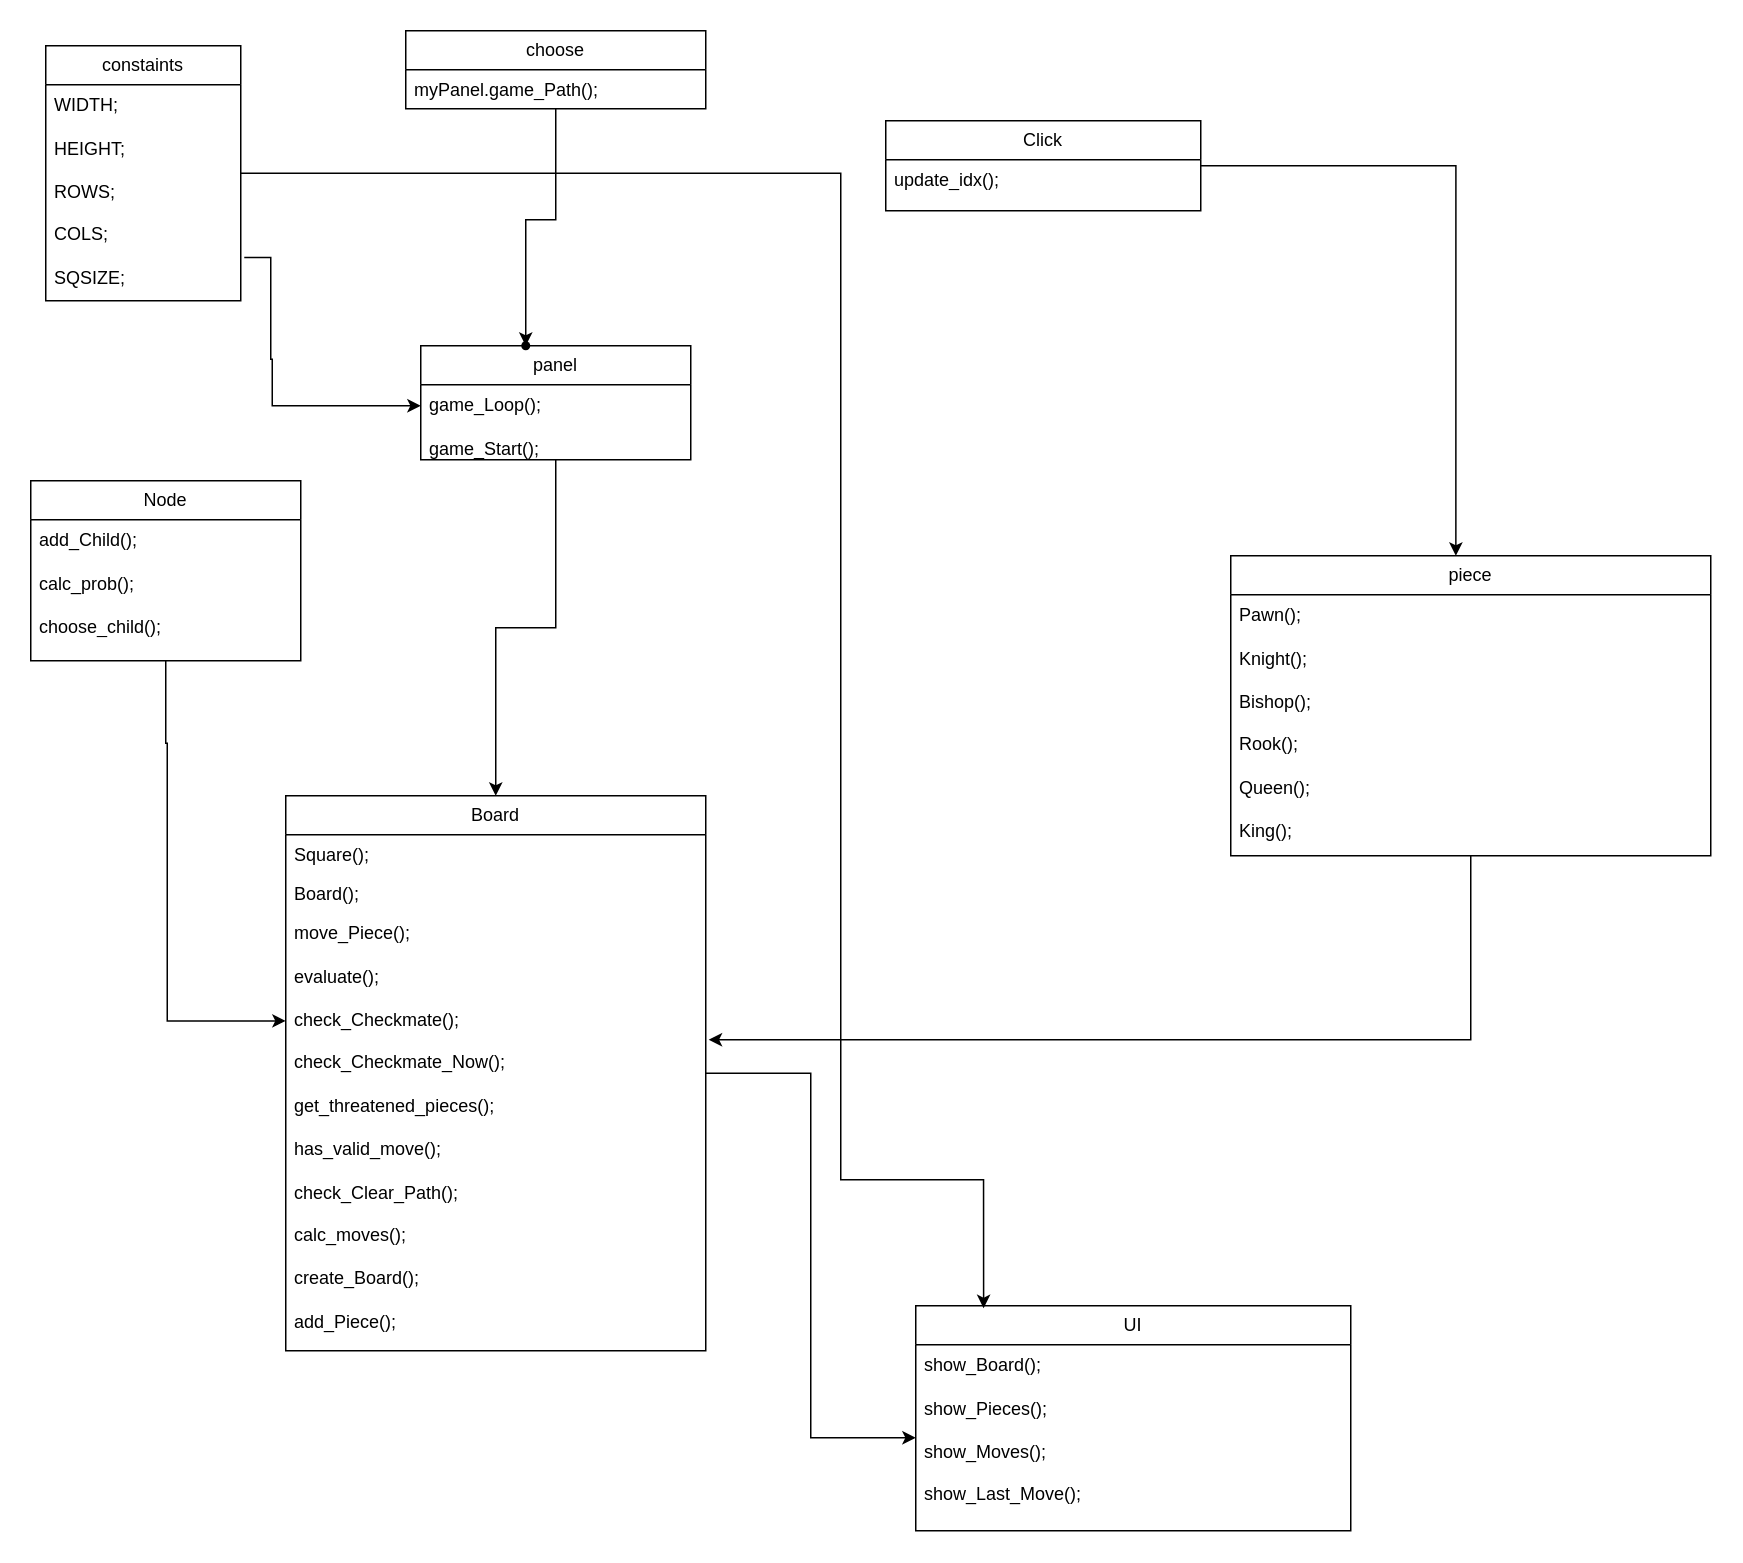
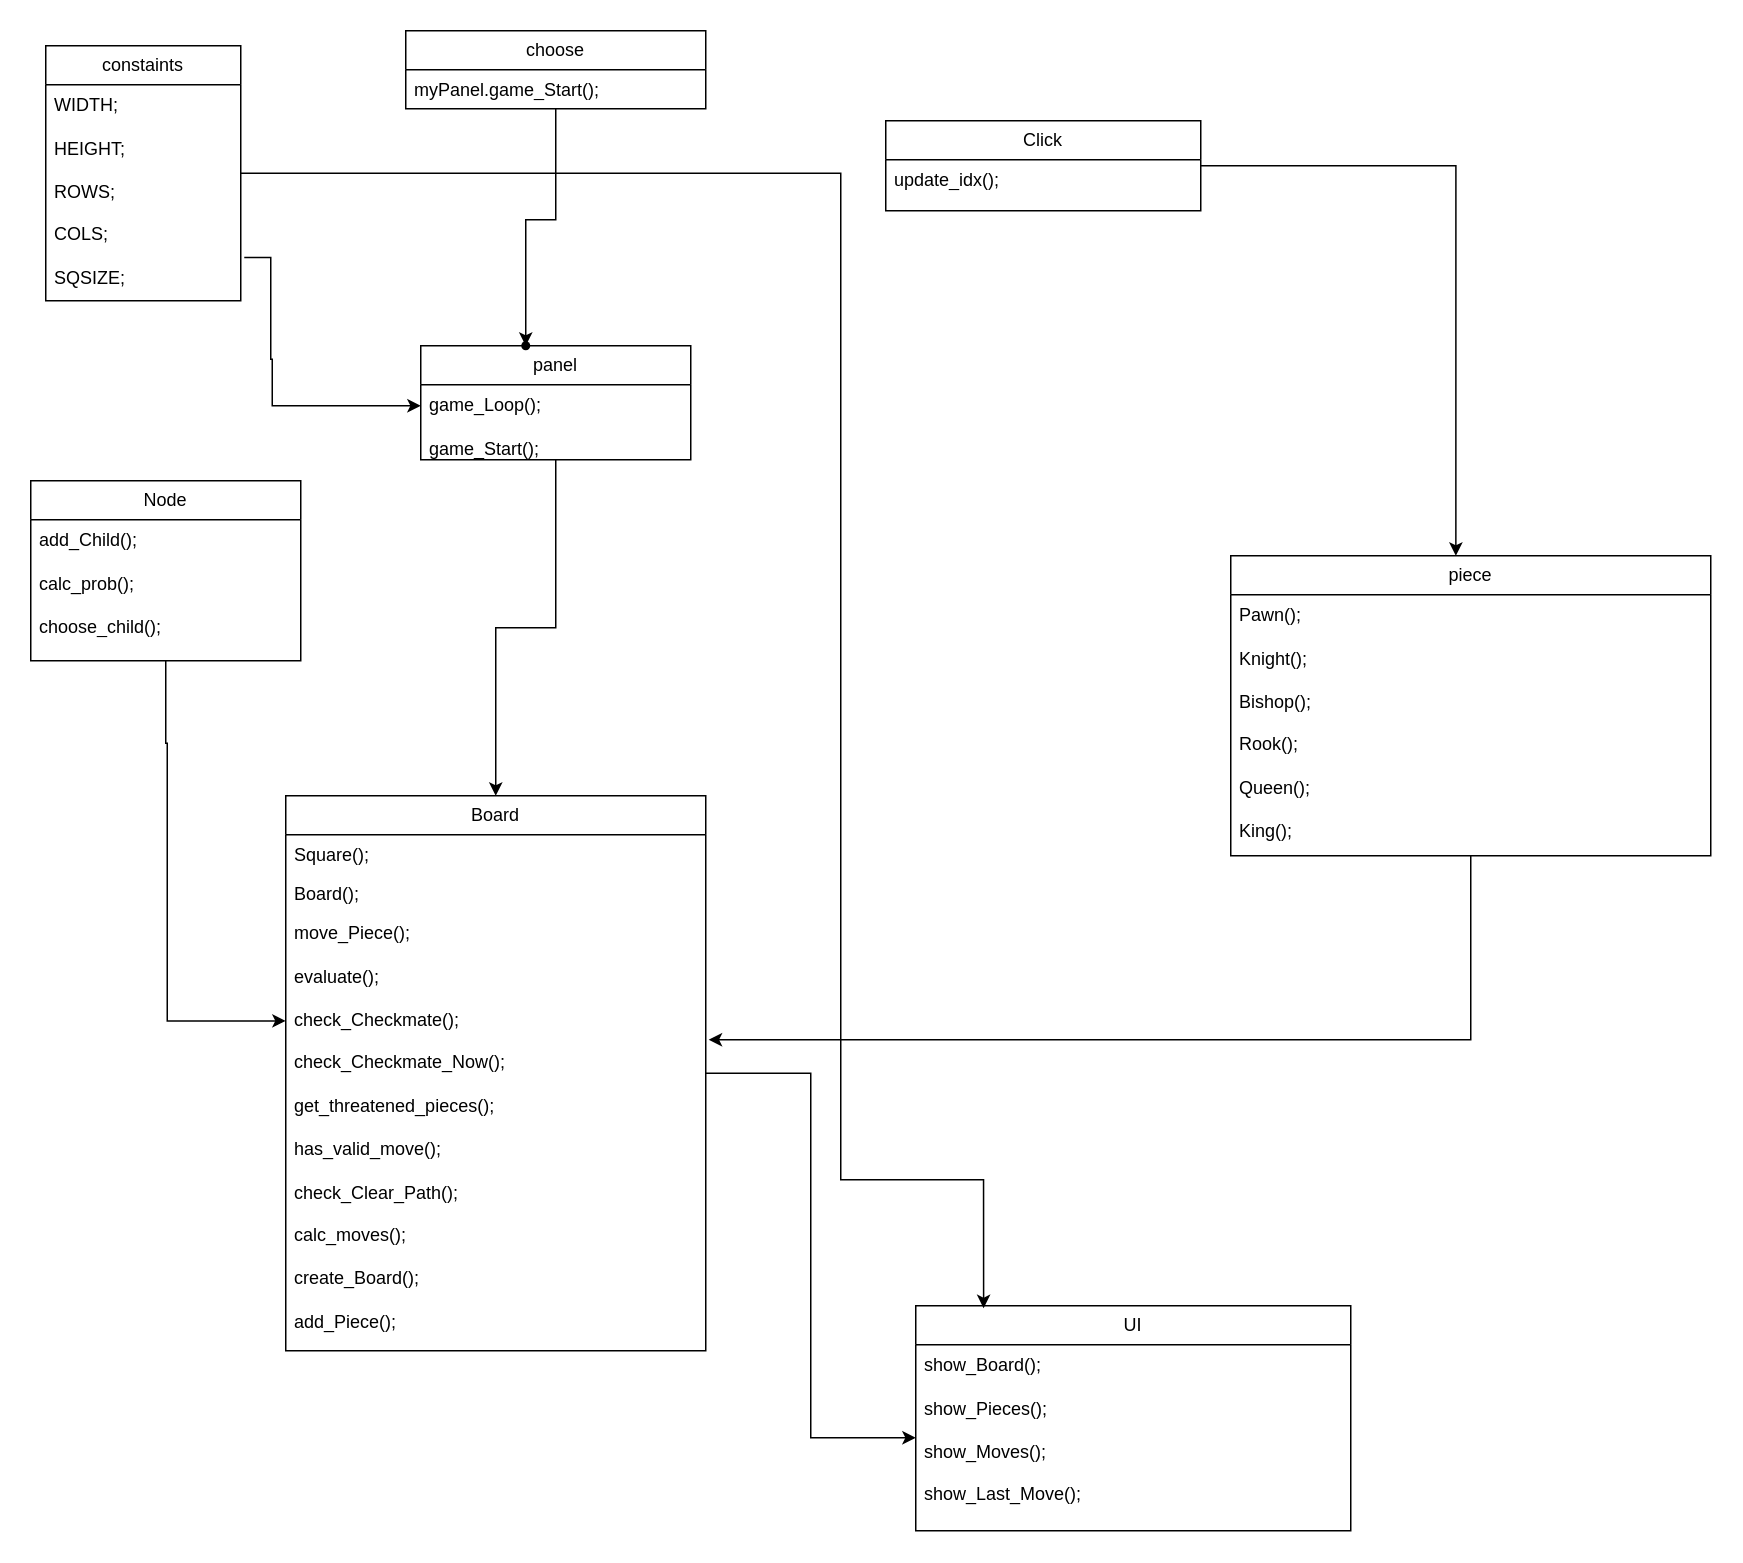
node "myPanel.game_Path();": label "myPanel.game_Path();" -> "myPanel.game_Start();"
